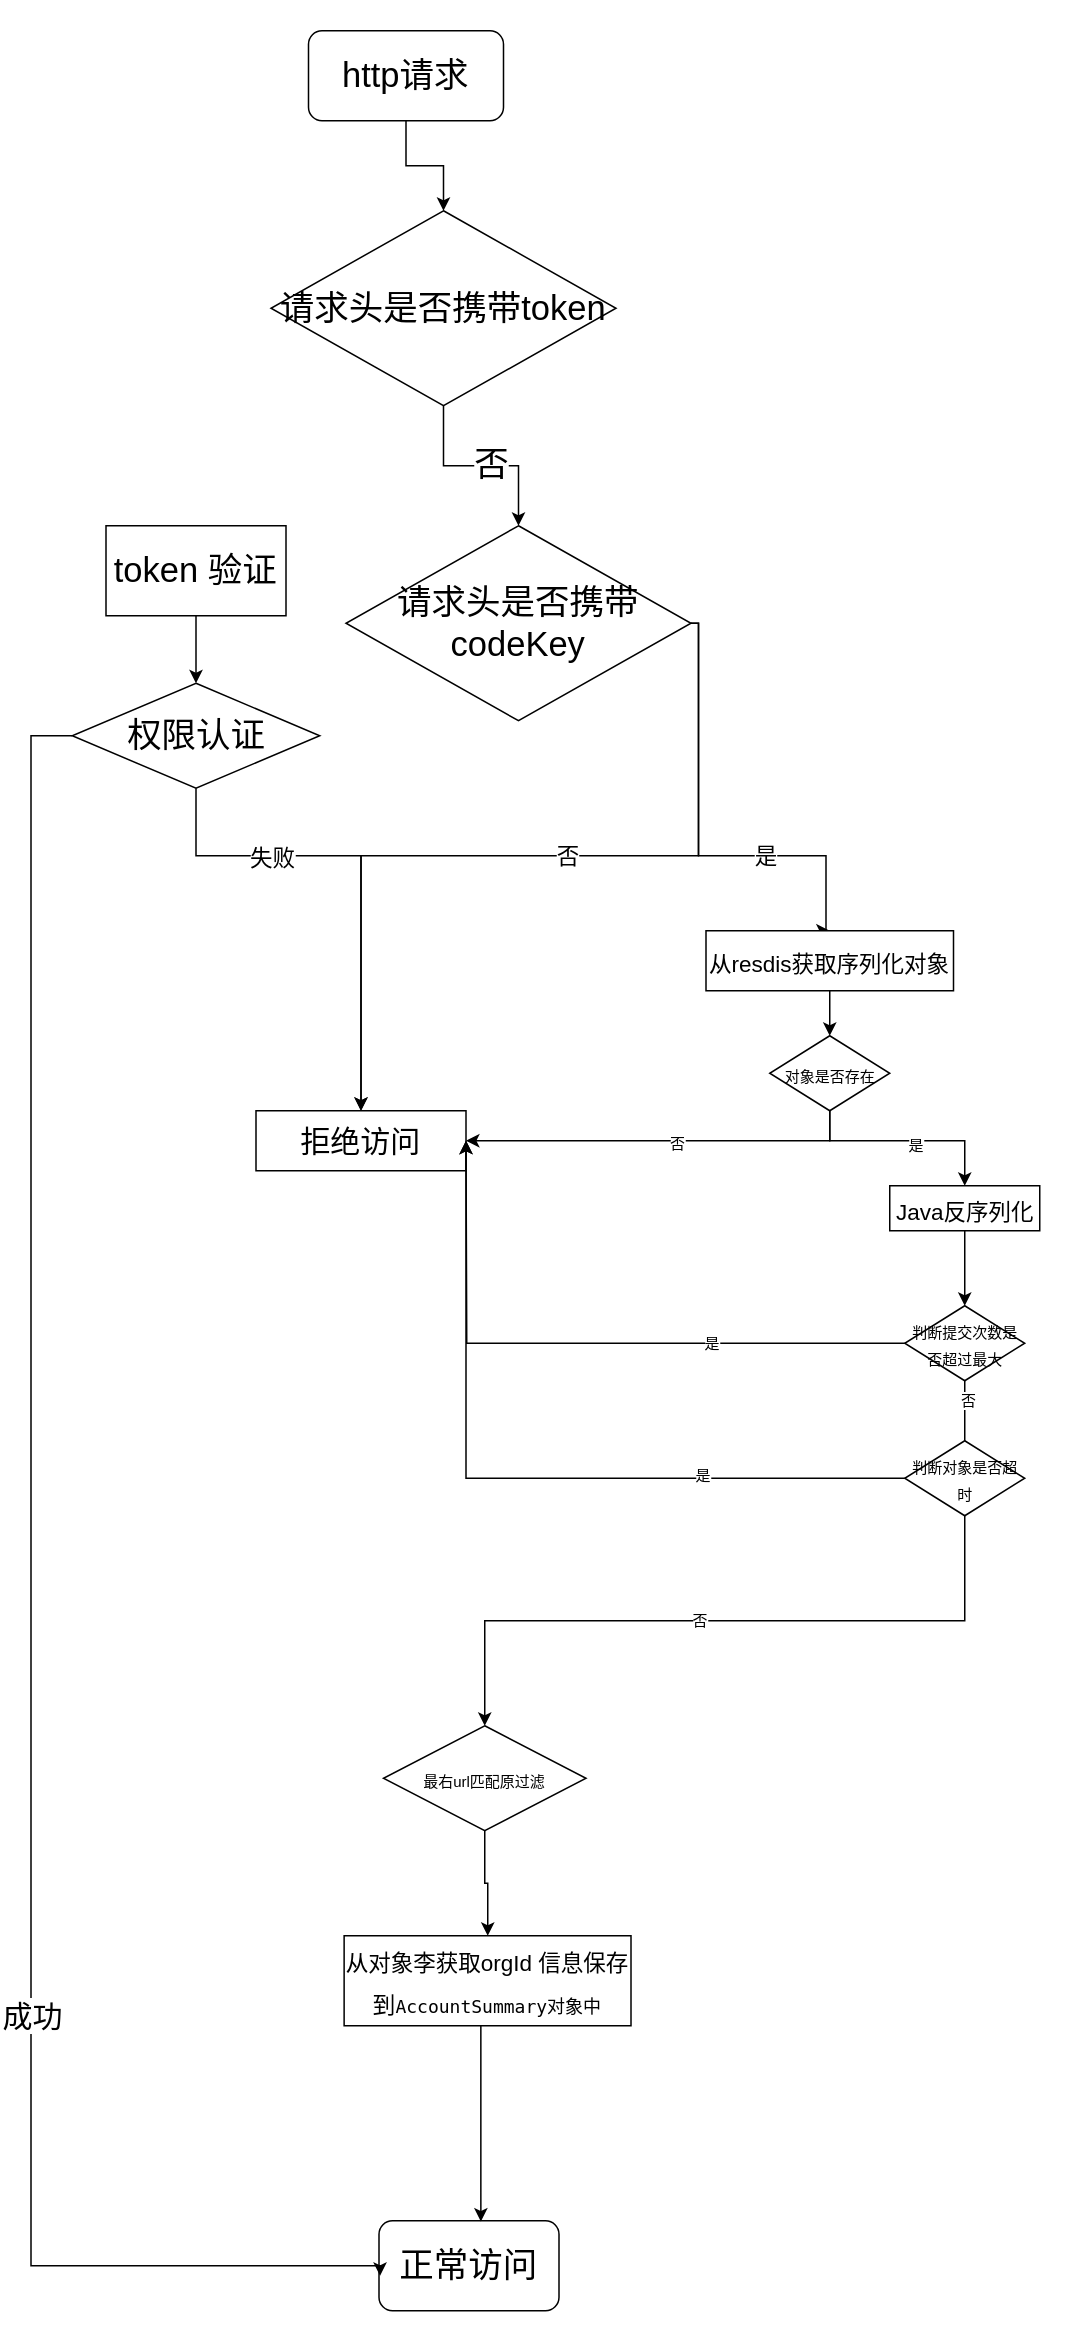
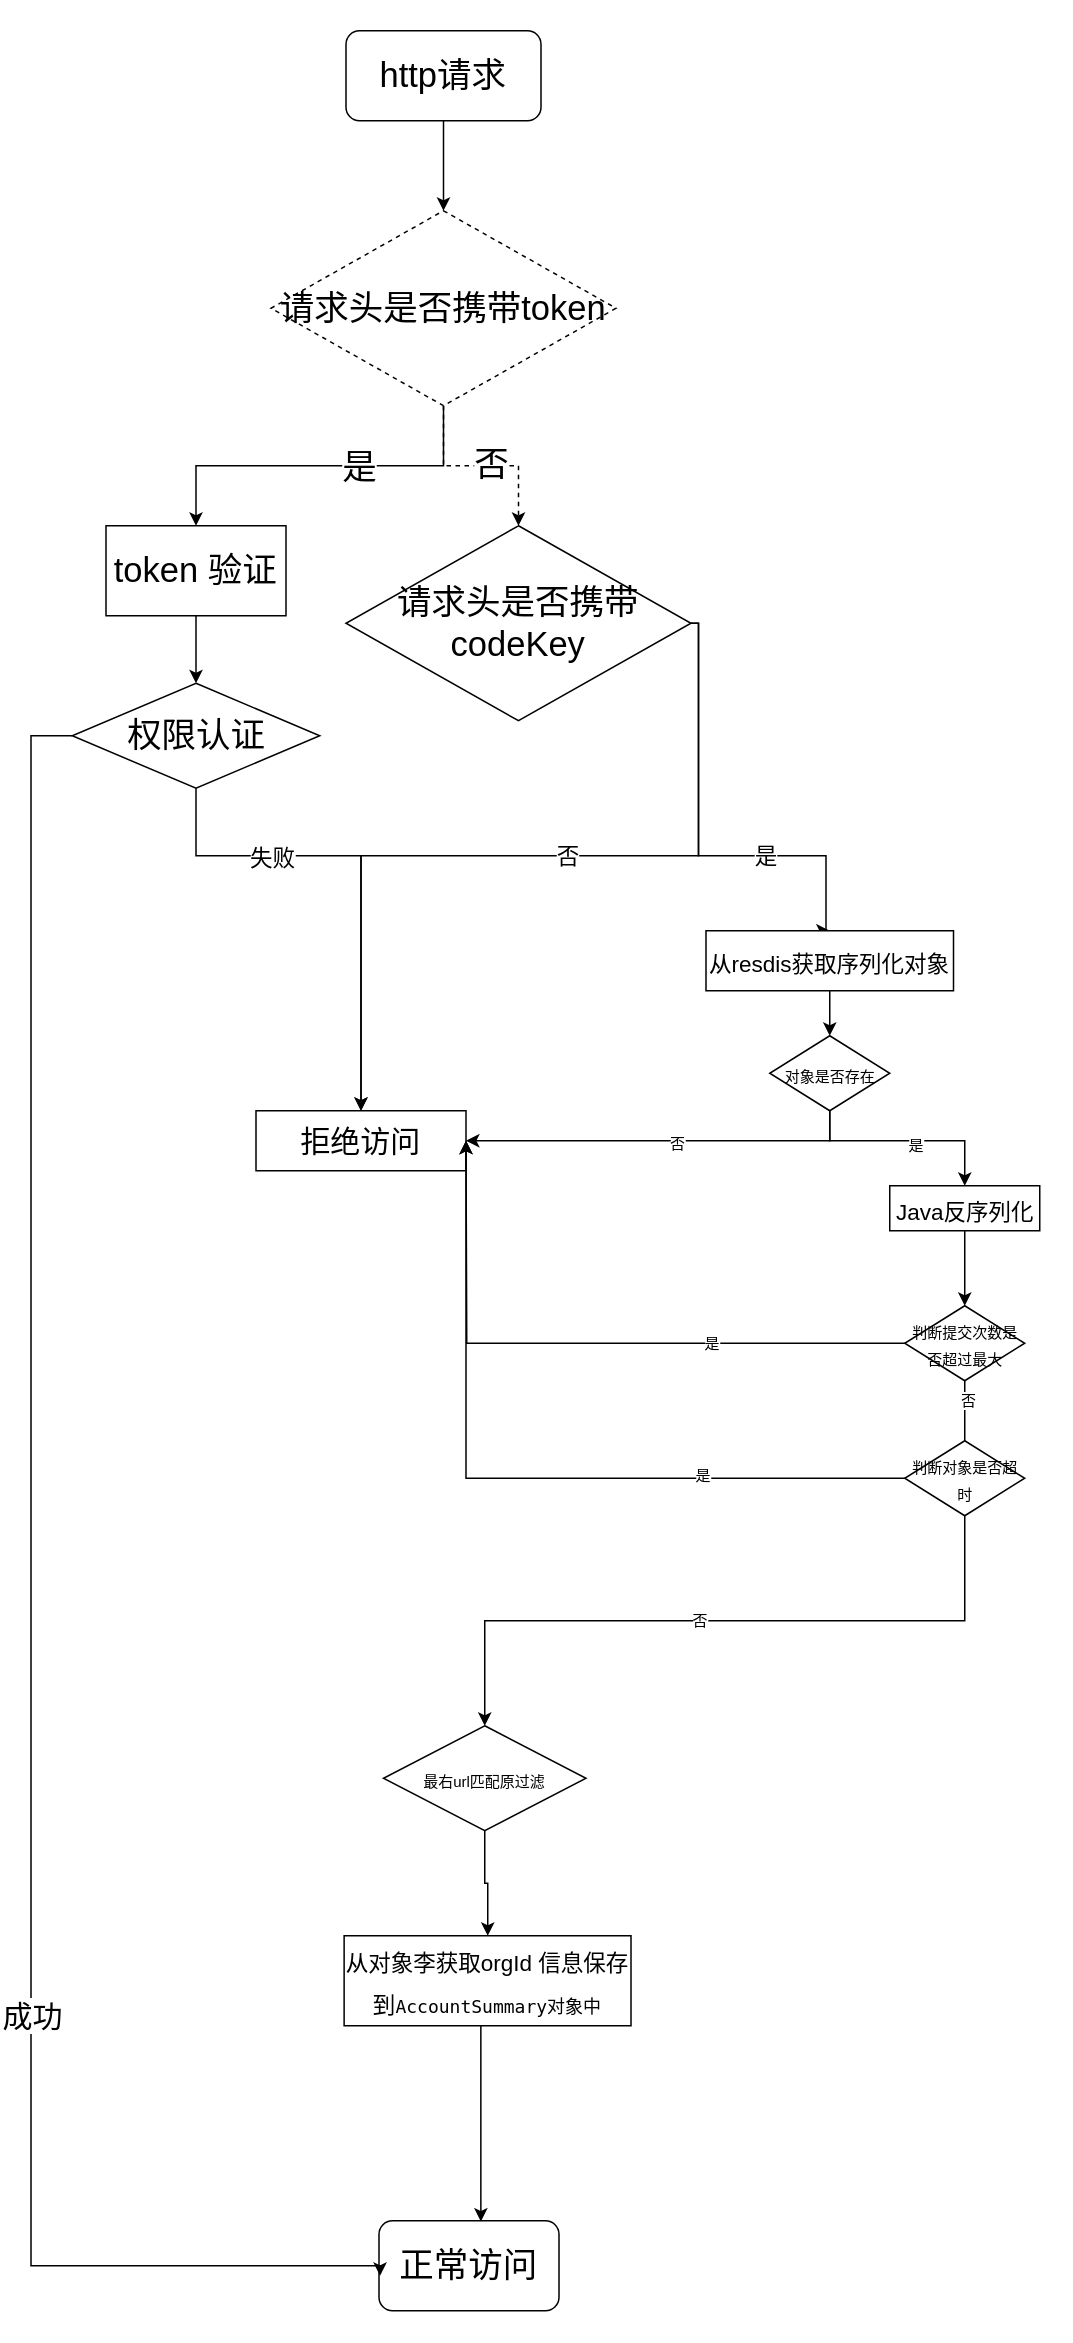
node "http请求": moved (406, 76) -> (443, 76)
node "请求头是否携带token": style solid -> dashed
edge "请求头是否携带token" -> "token 验证": added, label "是"
edge "请求头是否携带token" -> "请求头是否携带codeKey": style solid -> dashed
